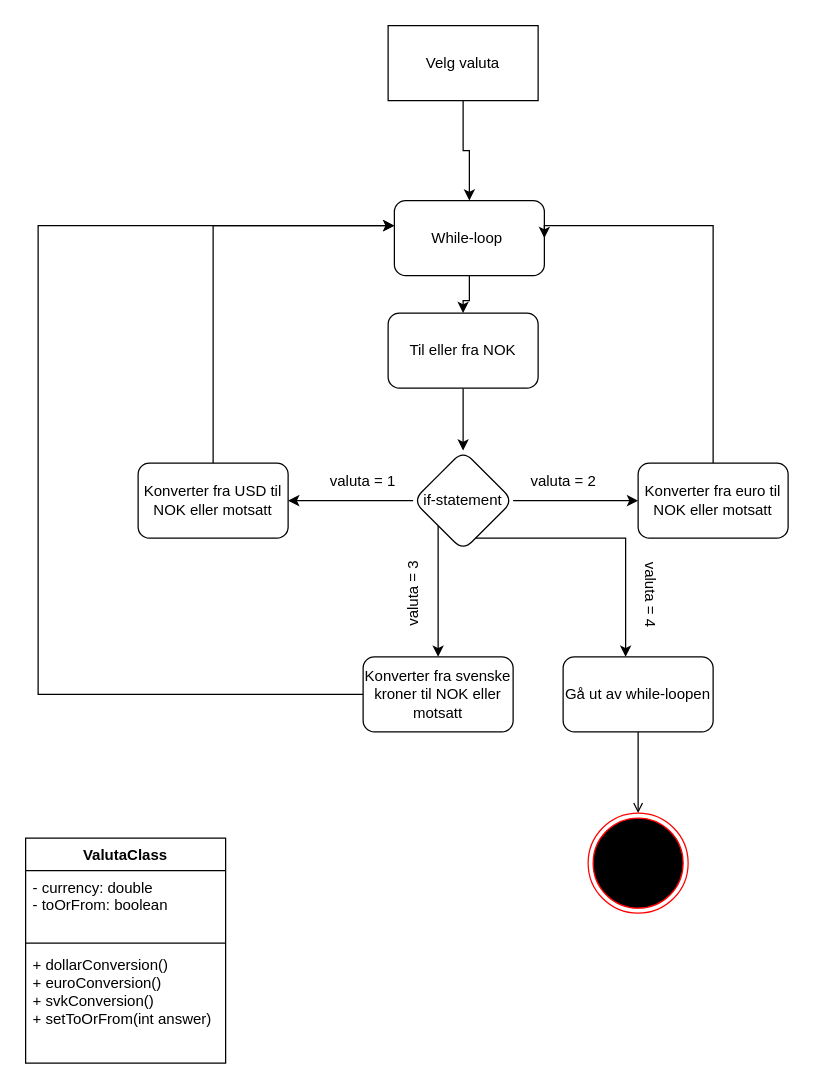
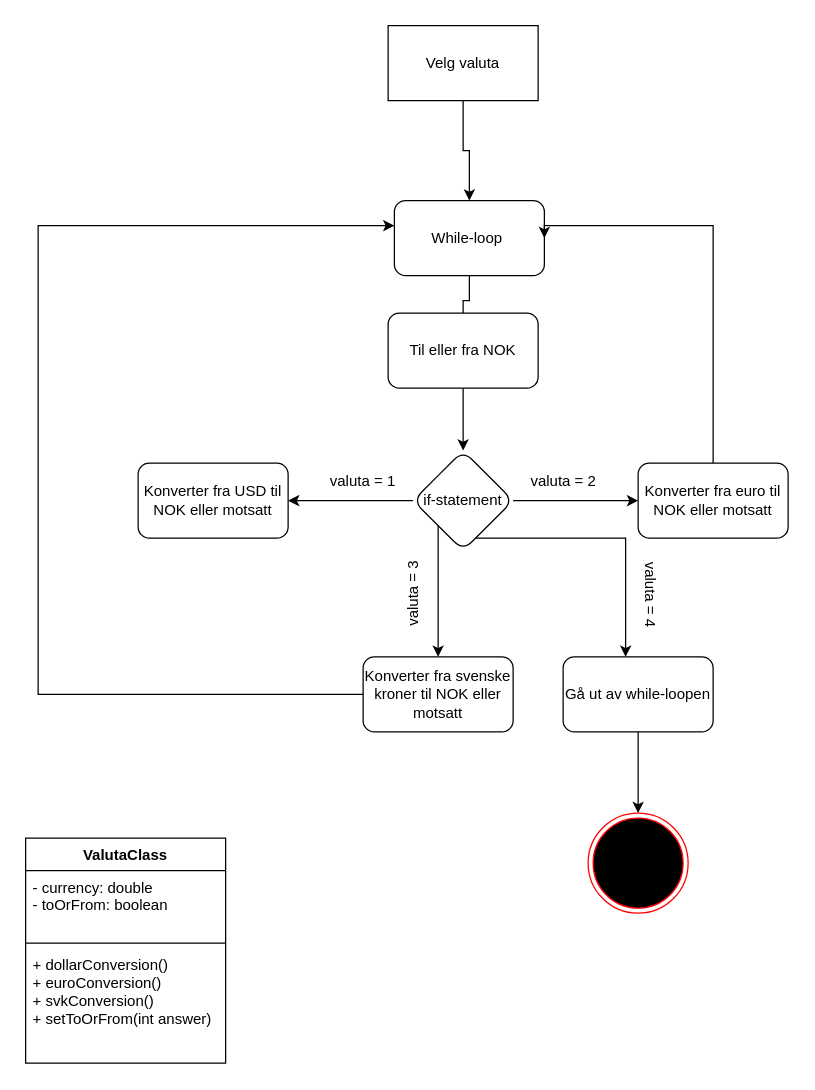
edge "While-loop" -> "Til eller fra NOK": arrowhead classic -> none
edge "Konverter fra USD til NOK eller motsatt" -> "While-loop": removed
edge "Gå ut av while-loopen" -> "Slutt": arrowhead open -> classic
